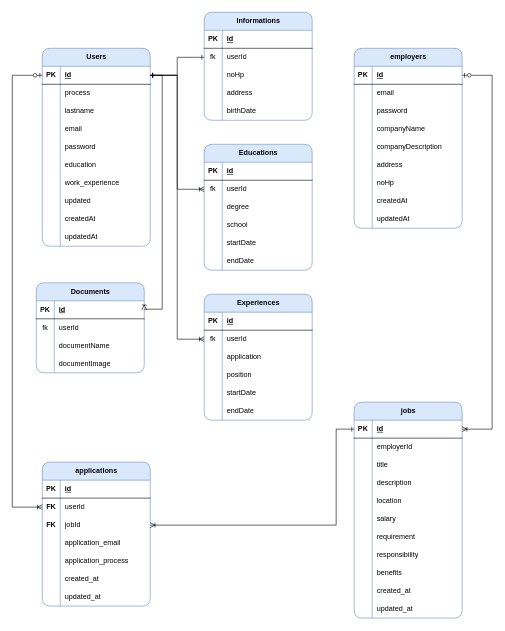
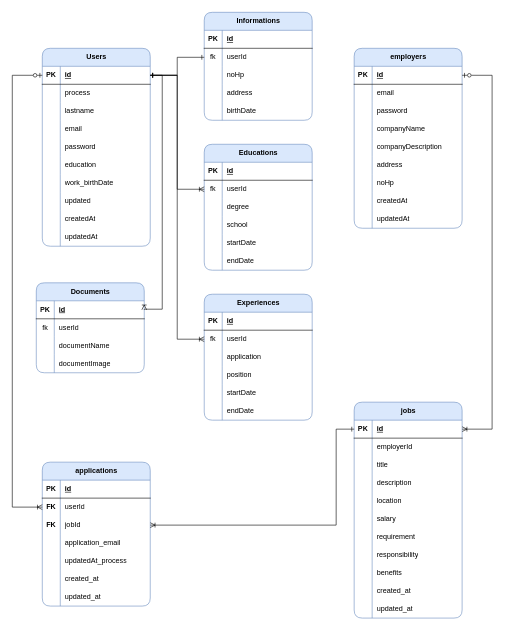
node "work_experience": label "work_experience" -> "work_birthDate"
node "application_process": label "application_process" -> "updatedAt_process"
